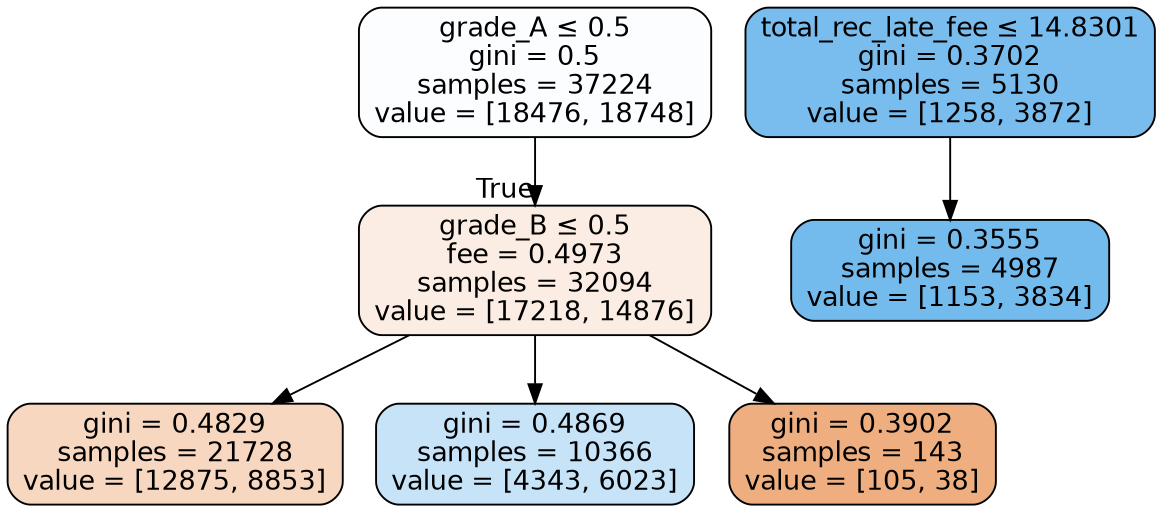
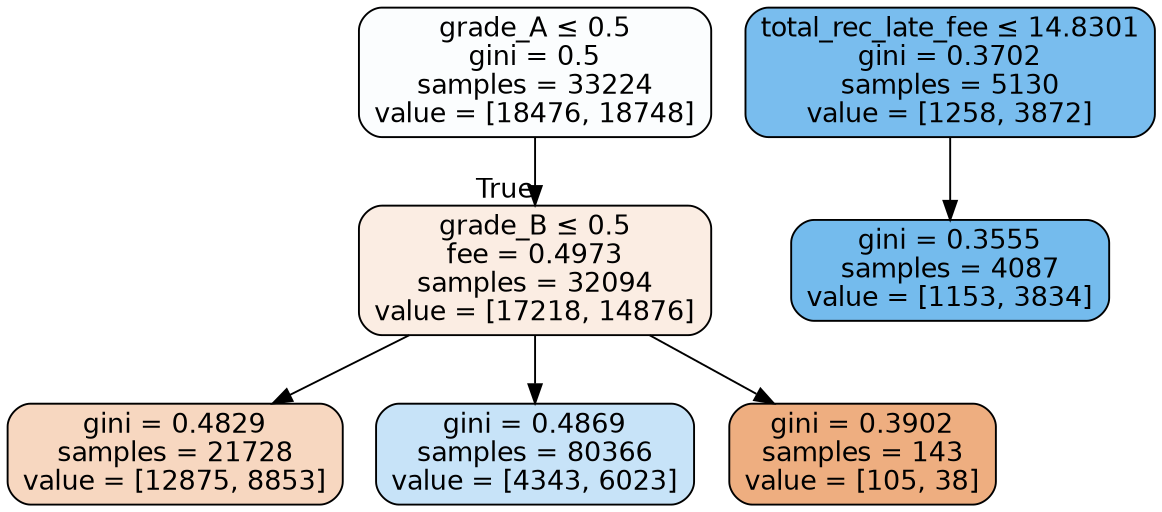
node "grade_A ≤ 0.5": text "samples = 37224" -> "samples = 33224"
node "gini = 0.3555": text "samples = 4987" -> "samples = 4087"
node "gini = 0.4869": text "samples = 10366" -> "samples = 80366"
